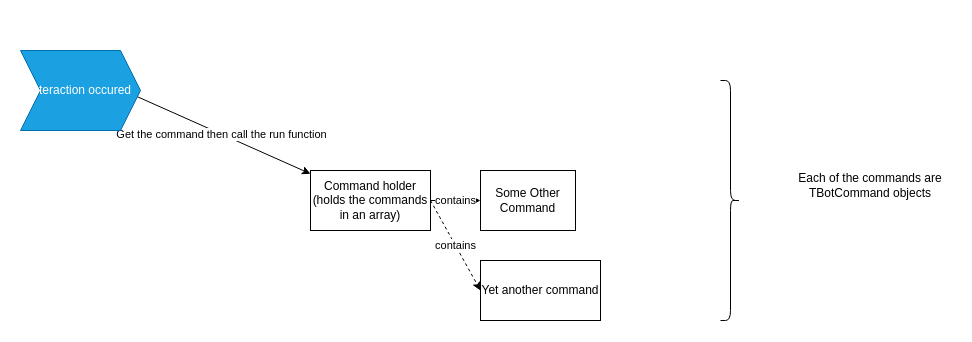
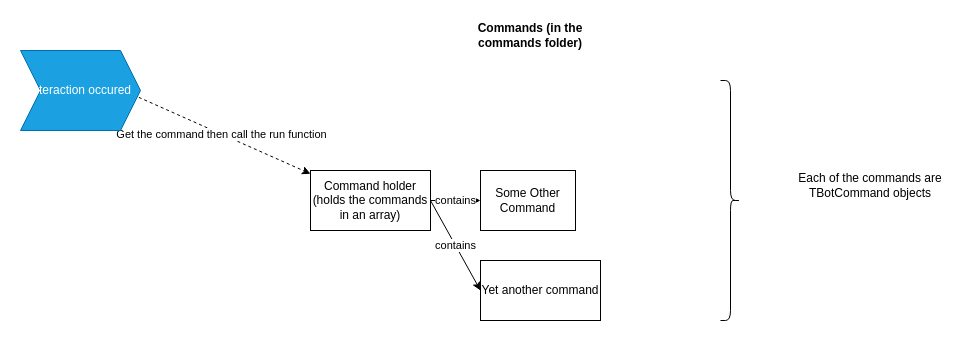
node "Commands (in the commands folder)": added
edge "Interaction occured" -> "Command holder (holds the commands in an array)": style solid -> dashed
edge "Command holder (holds the commands in an array)" -> "Yet another command": style dashed -> solid
